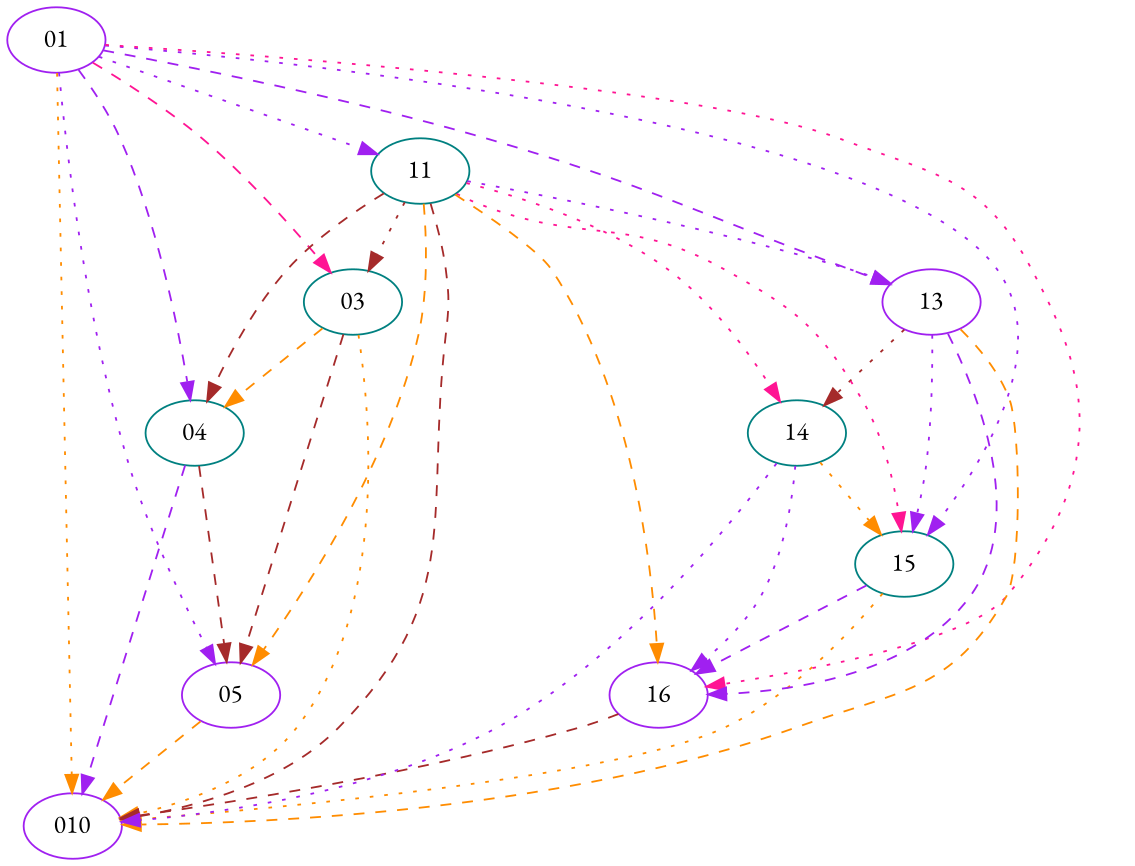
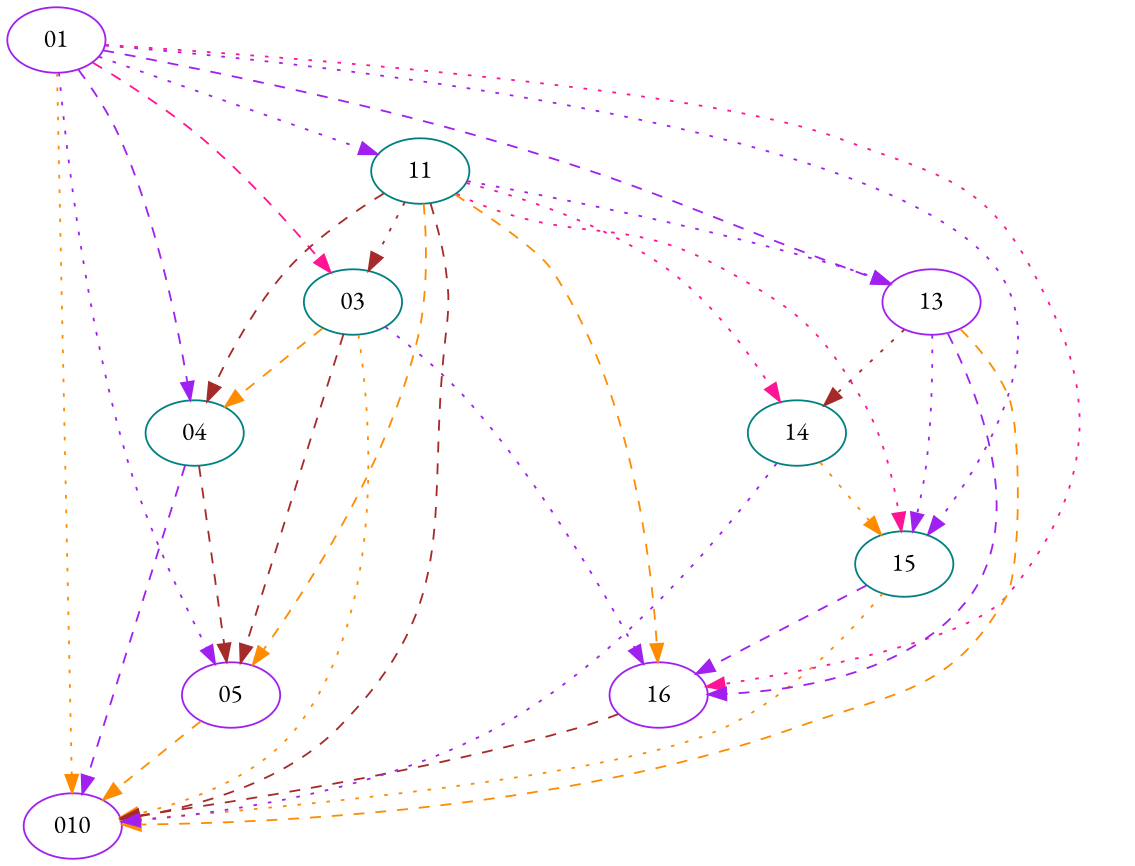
edge "14" -> "16": now "03" -> "16"
